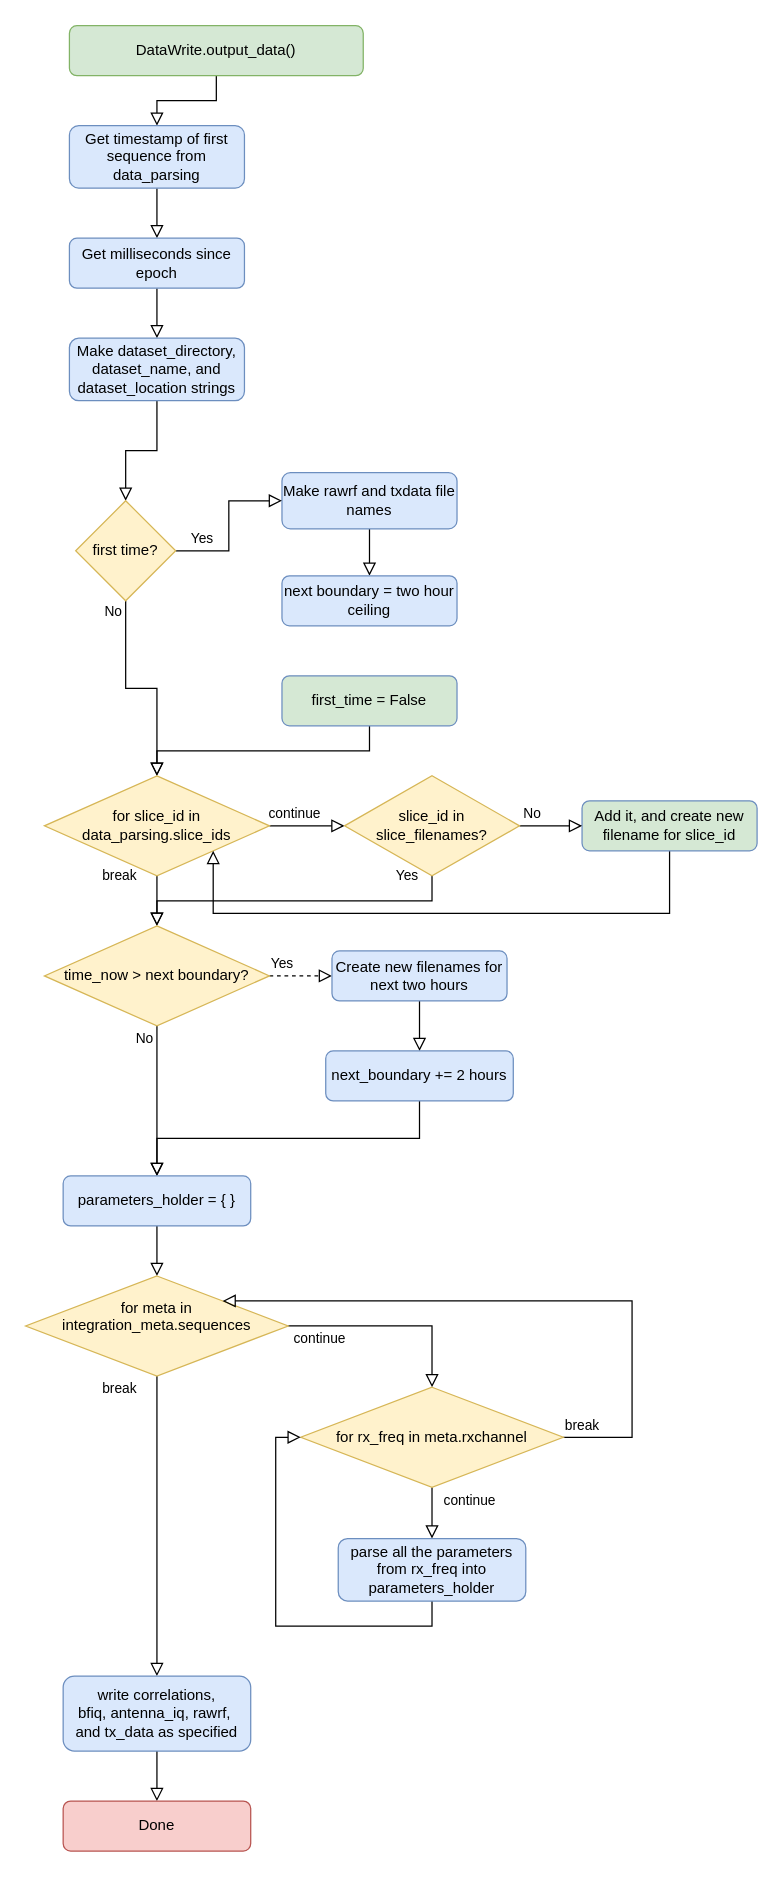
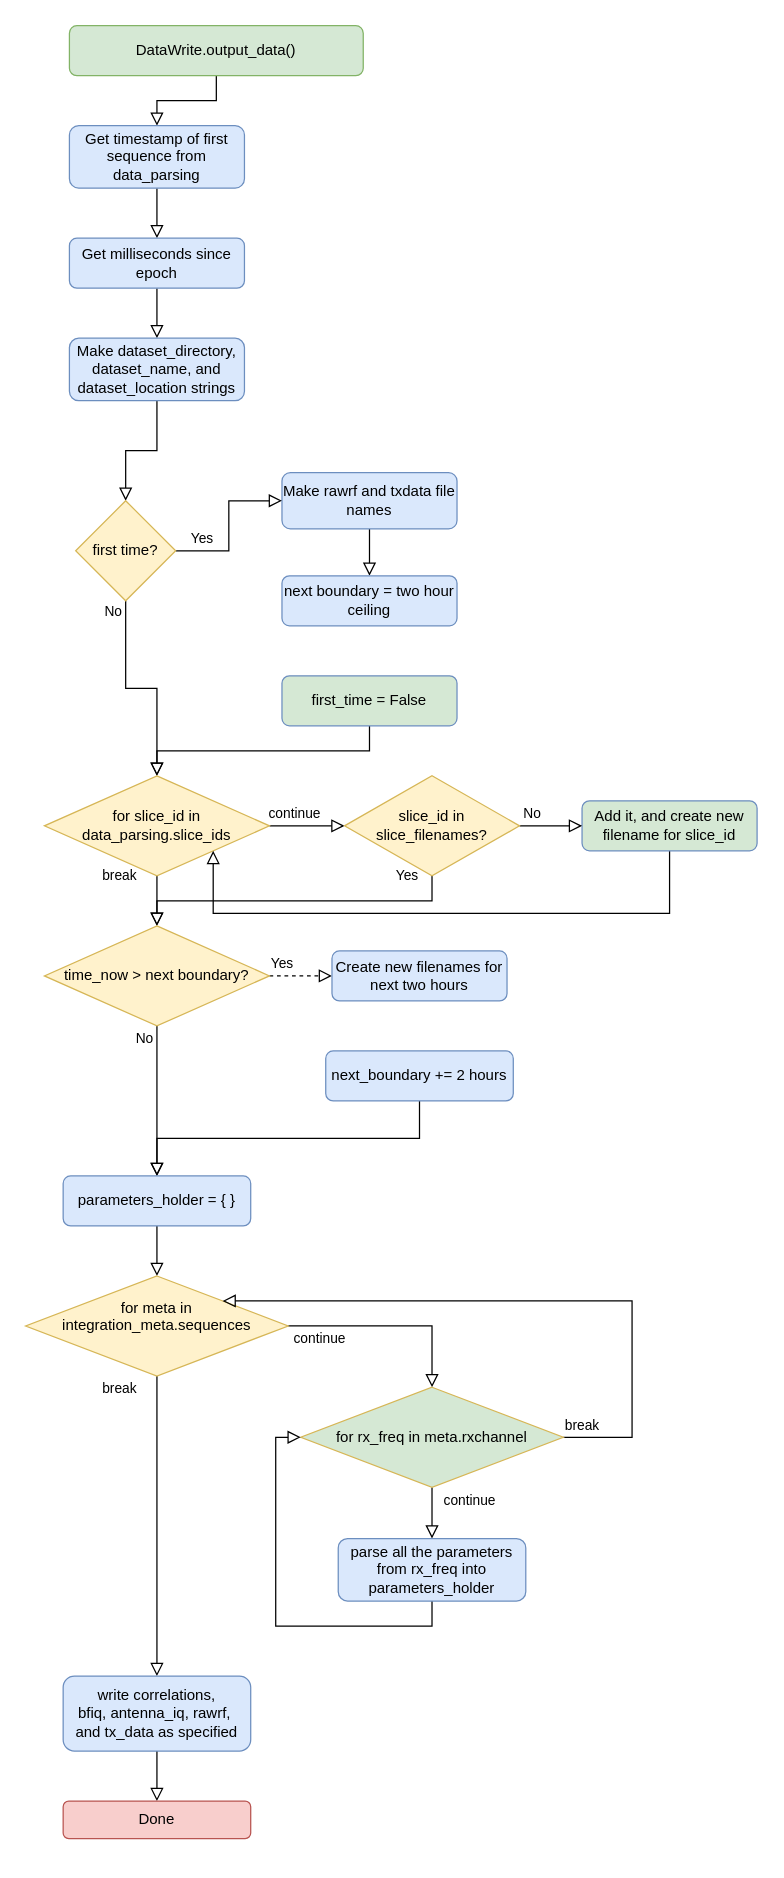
edge "Create new filenames for next two hours" -> "next_boundary += 2 hours": removed
node "for rx_freq in meta.rxchannel": fillcolor #fff2cc -> #d5e8d4
node "Done": size 188x50 -> 188x38
